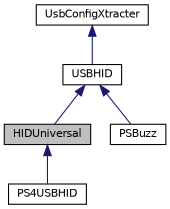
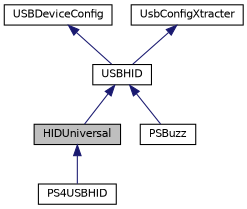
node "USBDeviceConfig": added
